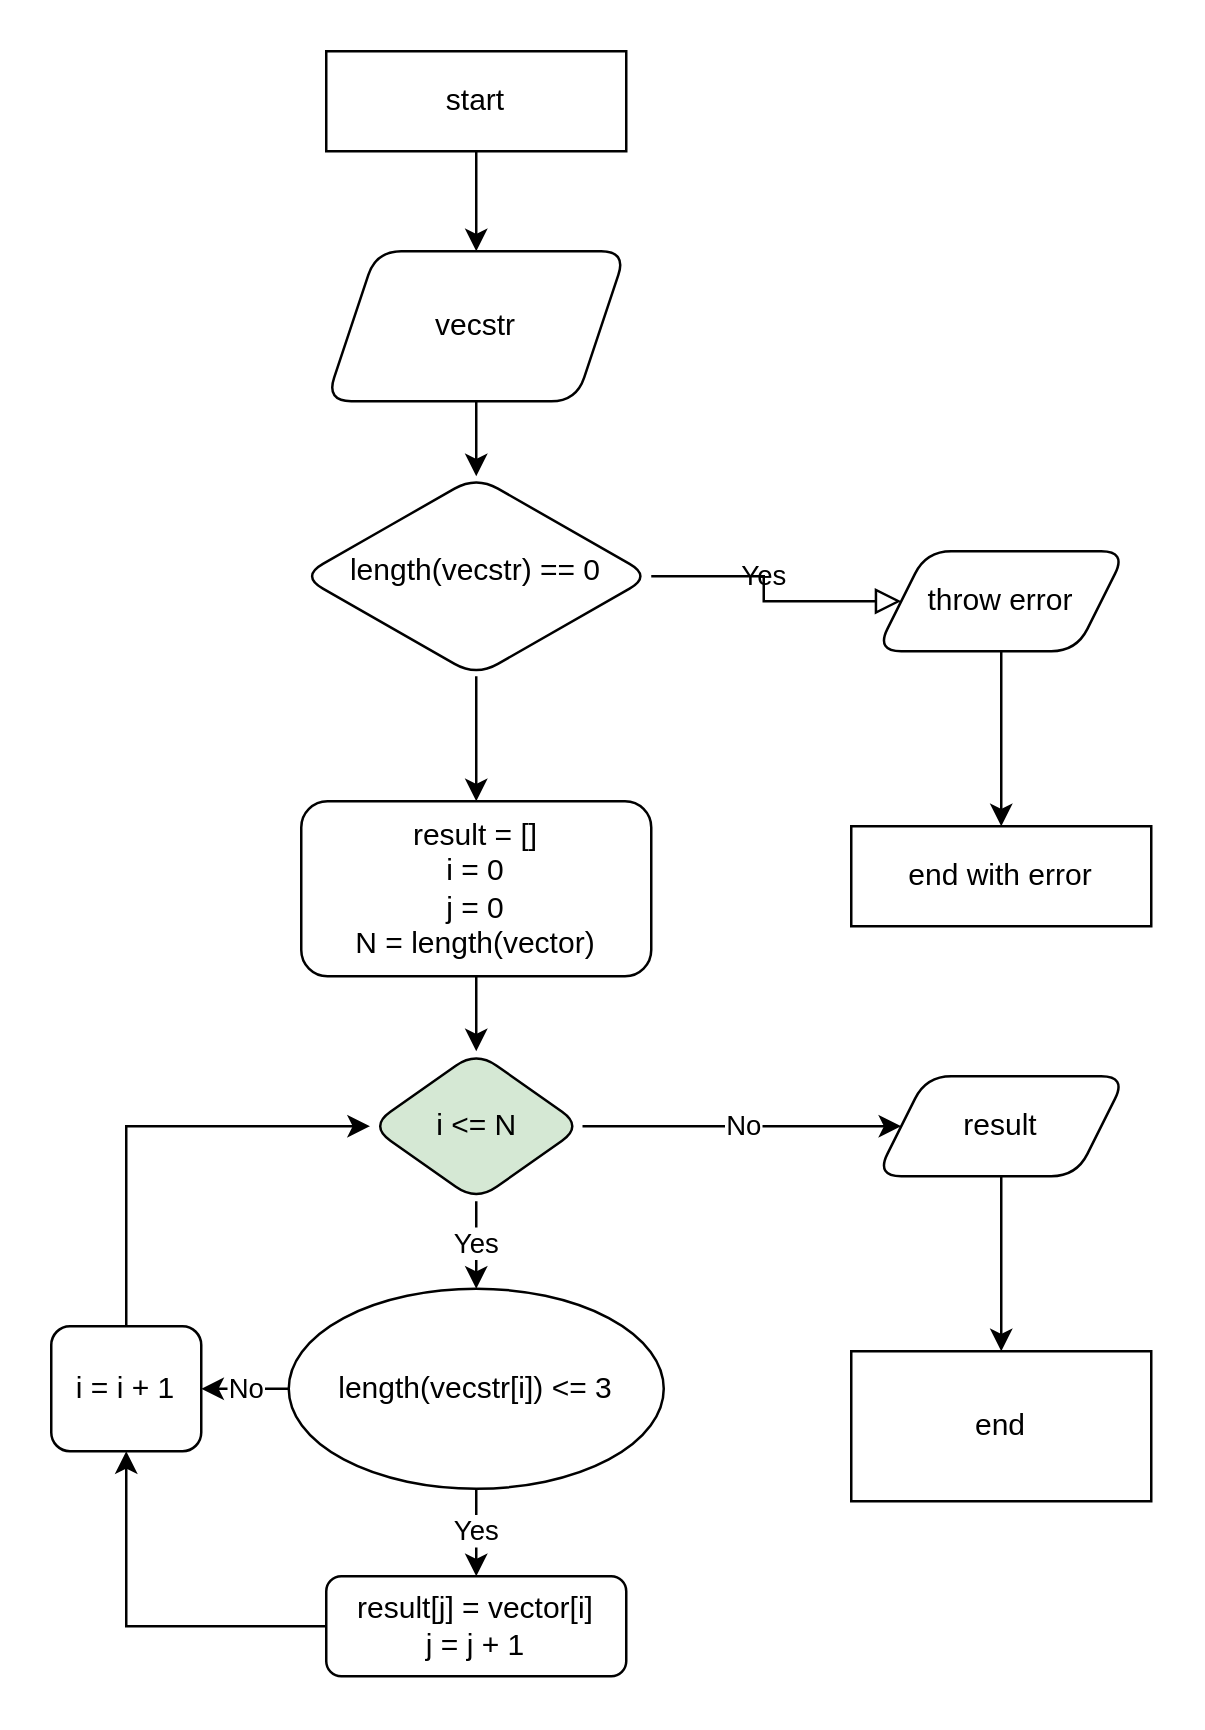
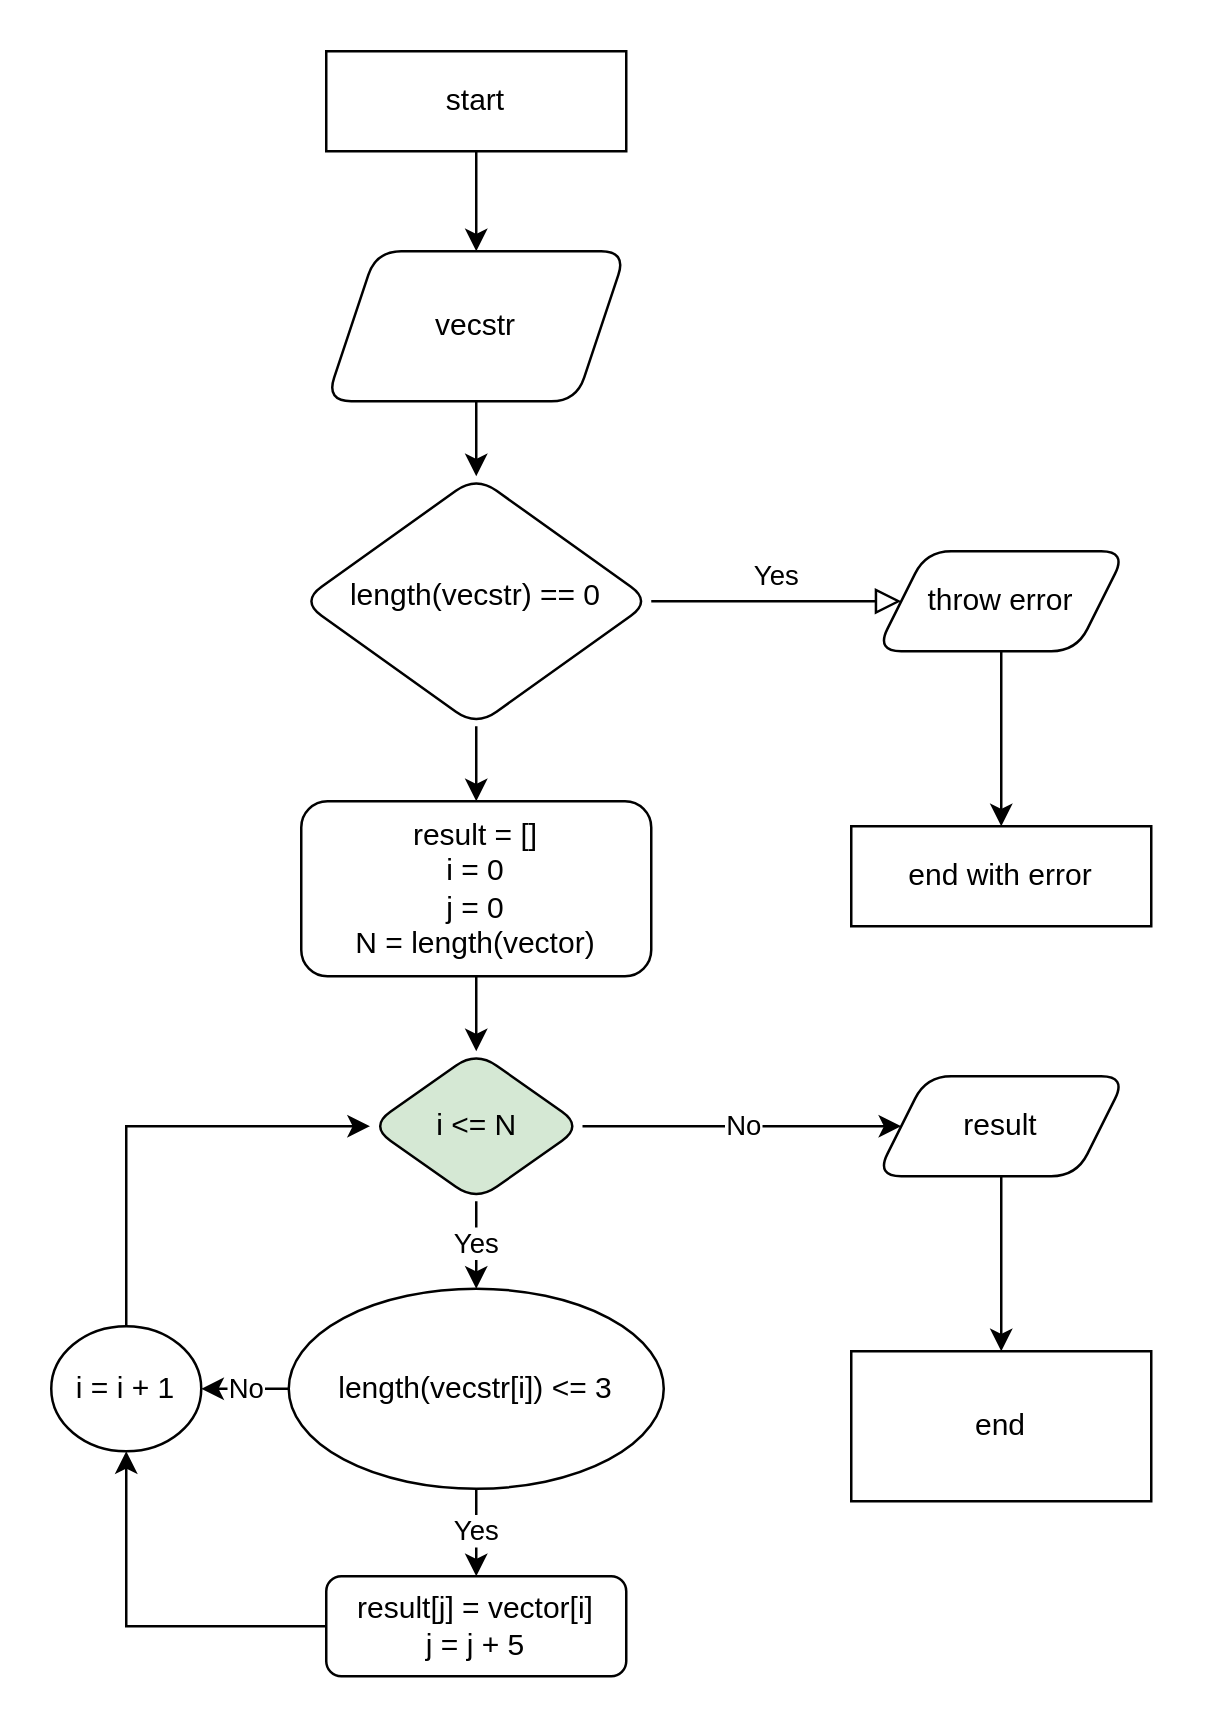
node "length(vecstr) == 0": size 350x200 -> 350x250
node "i = i + 1": shape rounded rectangle -> ellipse
node "result[j] = vector[i] j = j + 1": label "result[j] = vector[i] j = j + 1" -> "result[j] = vector[i] j = j + 5"
